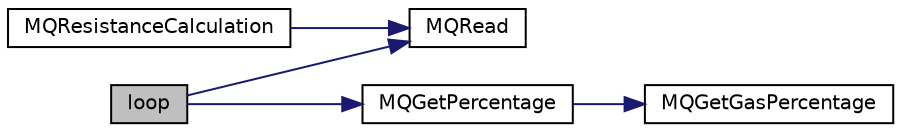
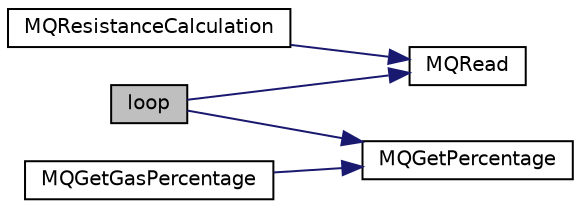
edge "MQGetPercentage" -> "MQGetGasPercentage": reversed
